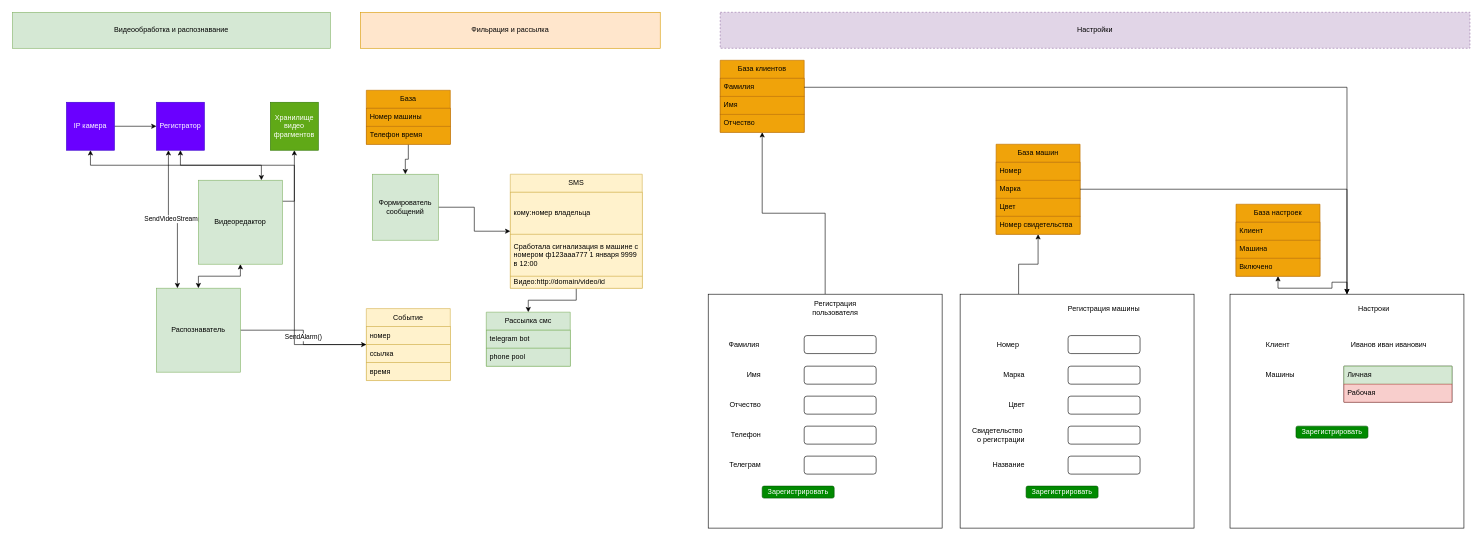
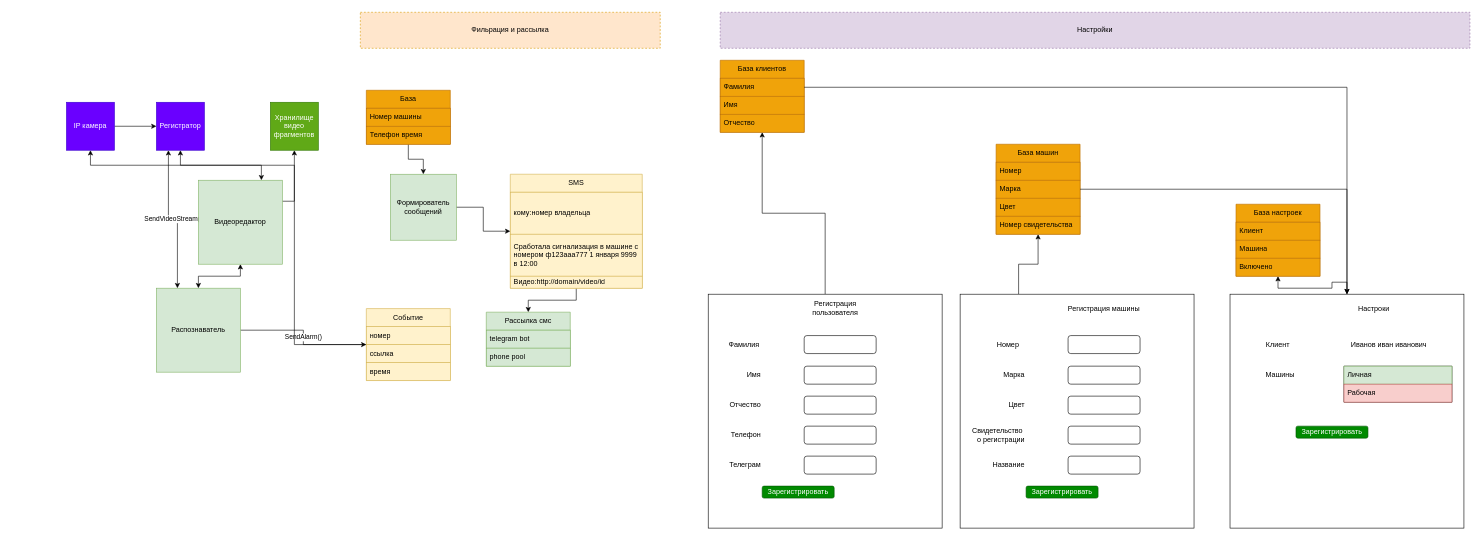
node "Видеообработка и распознавание": removed
node "Фильрация и рассылка": style solid -> dashed
node "Формирователь сообщений": moved (405, 207) -> (423, 207)
